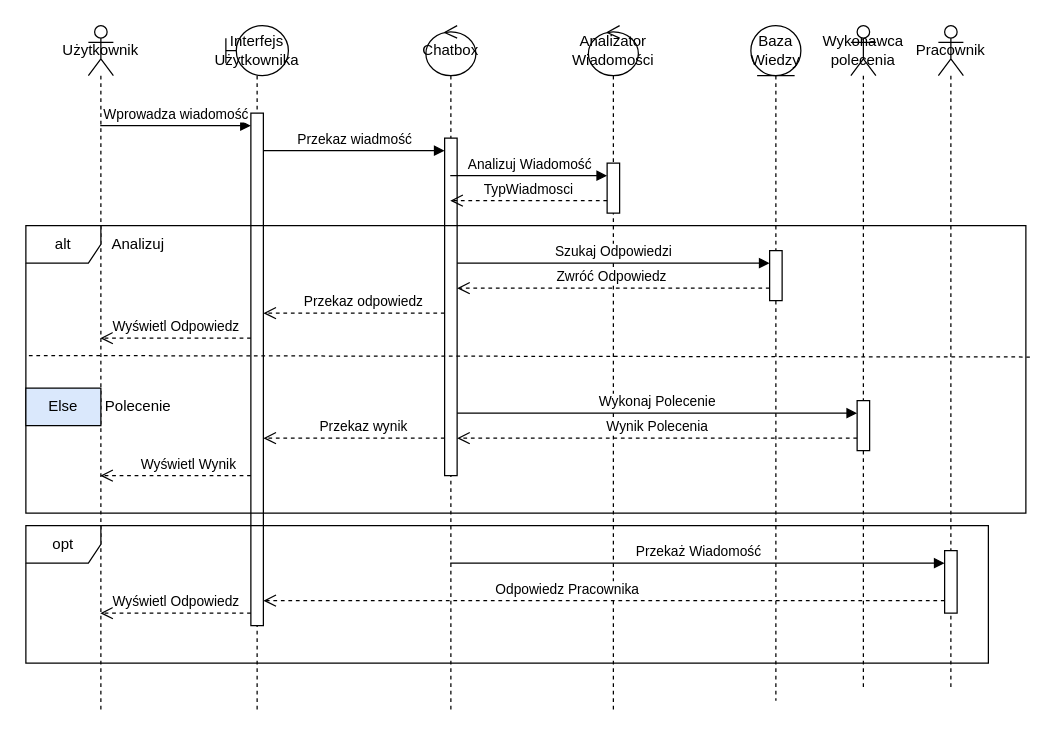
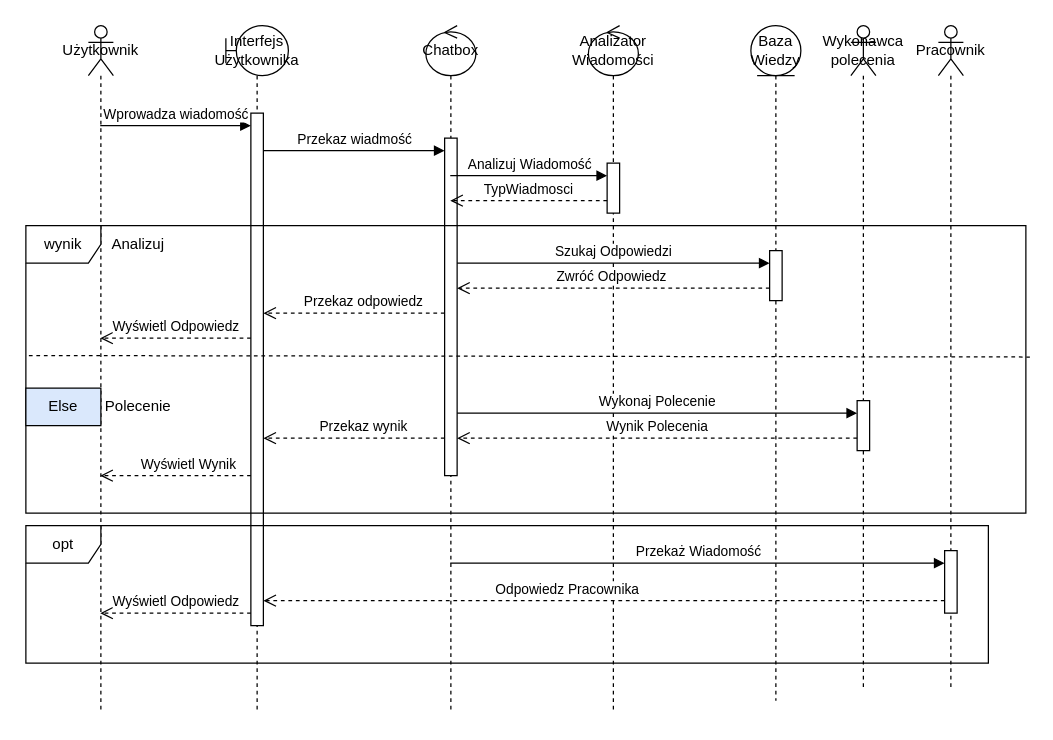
node "alt": label "alt" -> "wynik"
